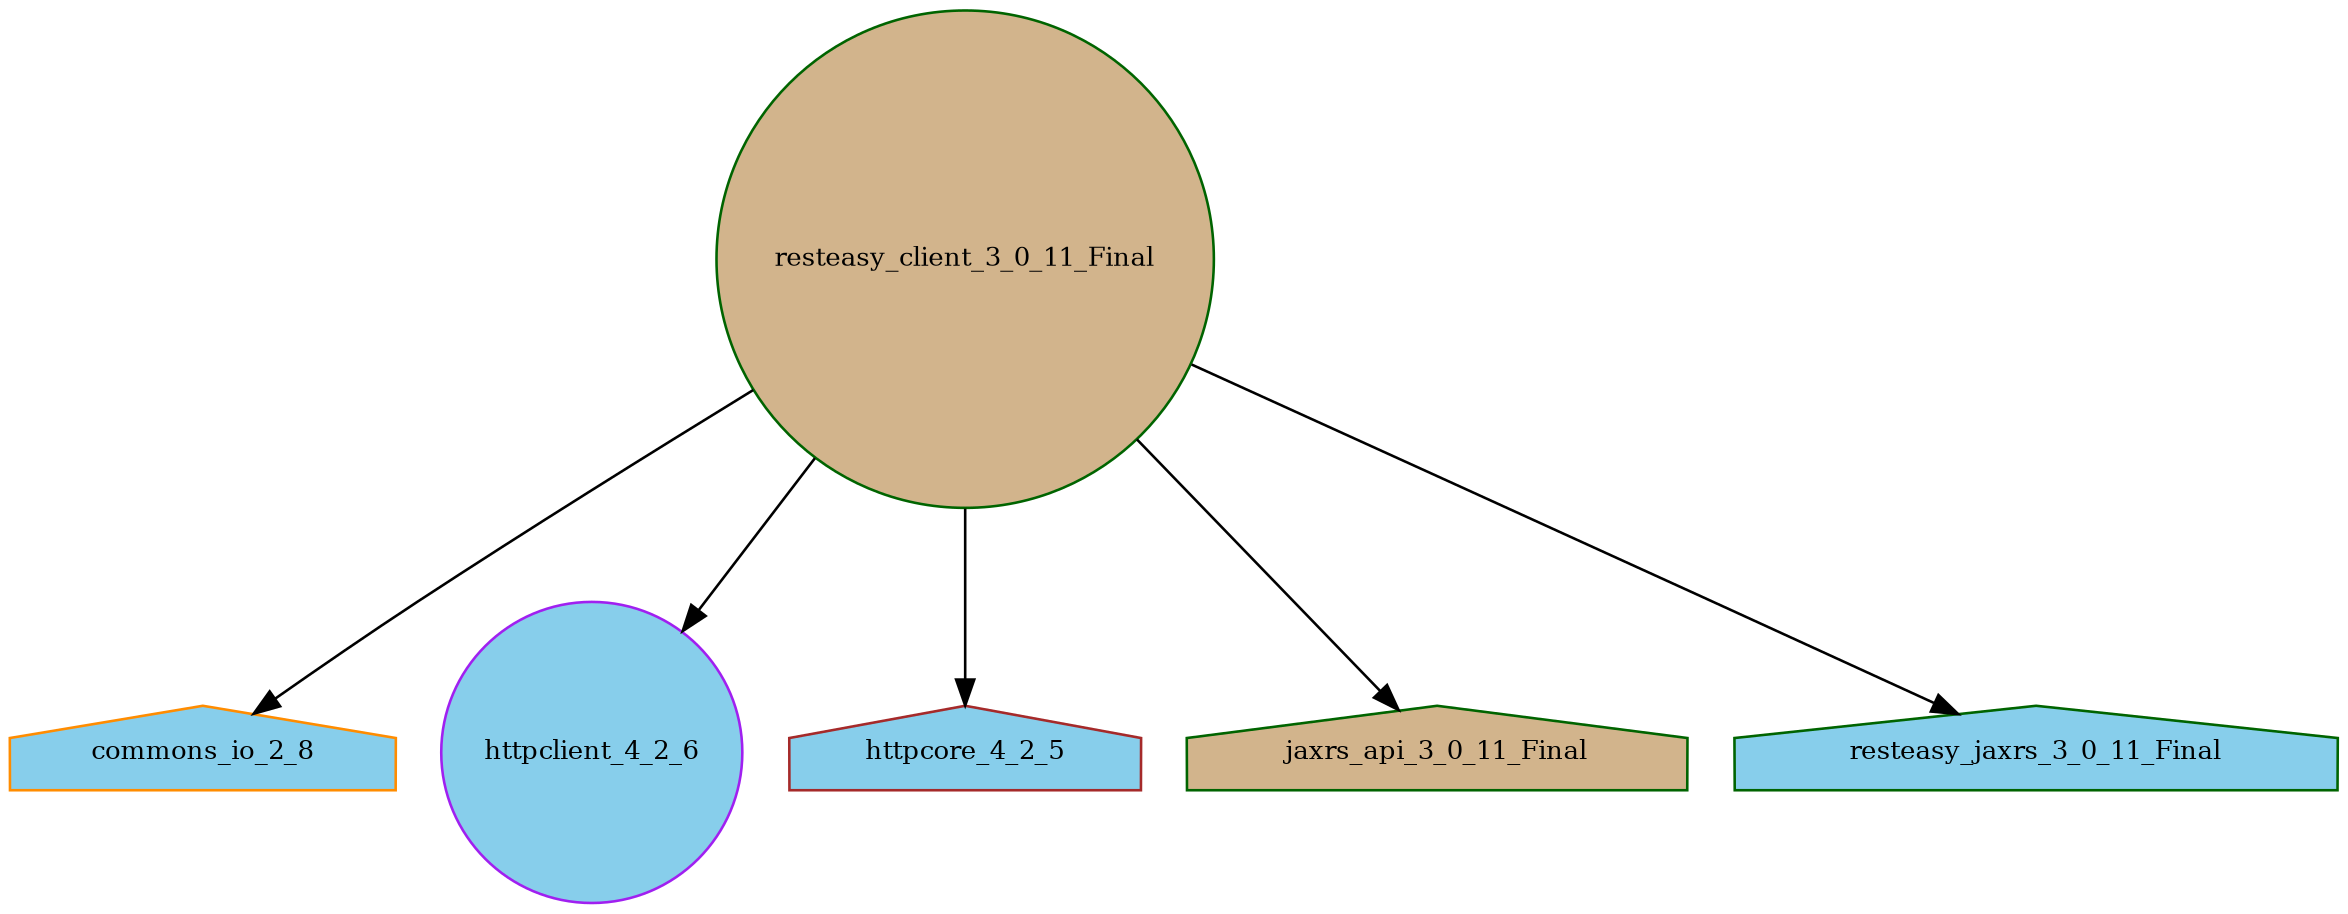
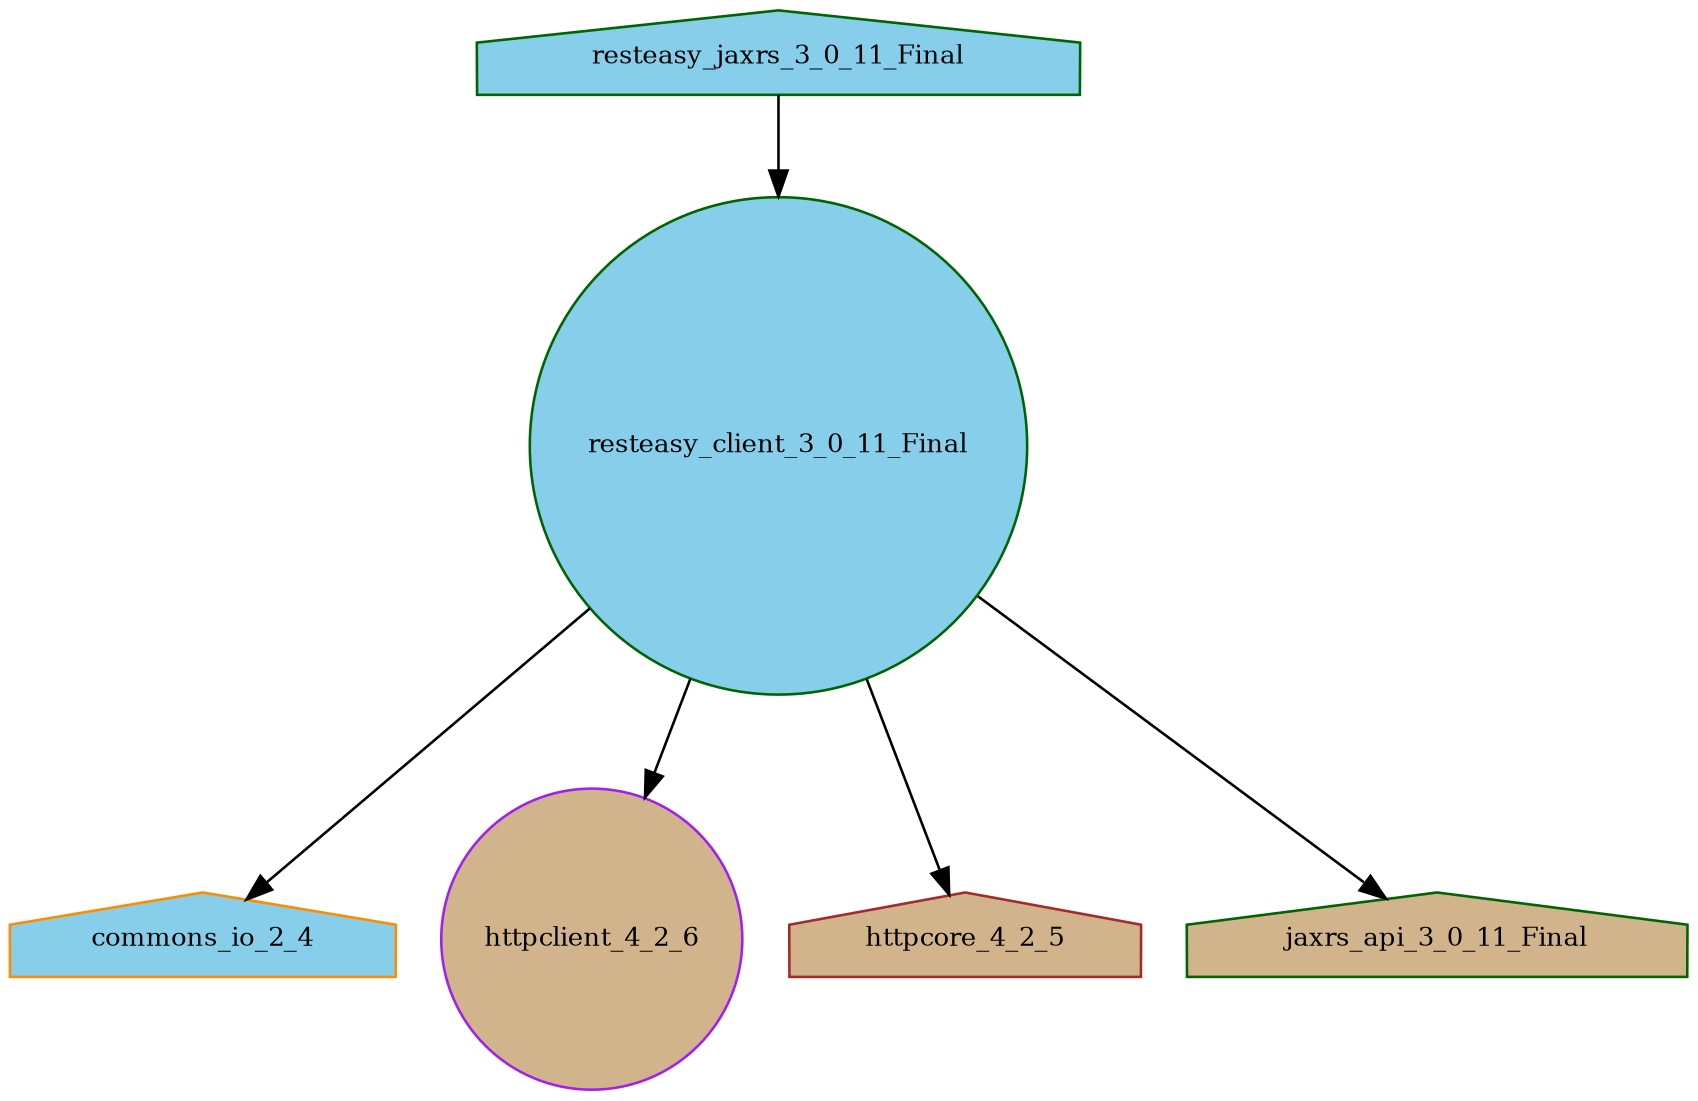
node "resteasy_client_3_0_11_Final": fillcolor tan -> skyblue
edge "resteasy_client_3_0_11_Final" -> "resteasy_jaxrs_3_0_11_Final": reversed
node "commons_io_2_8": label "commons_io_2_8" -> "commons_io_2_4"
node "httpclient_4_2_6": fillcolor skyblue -> tan
node "httpcore_4_2_5": fillcolor skyblue -> tan
